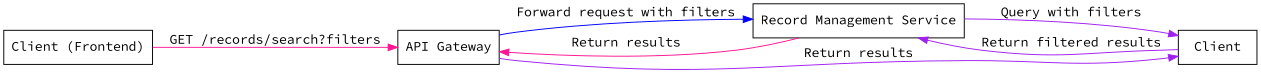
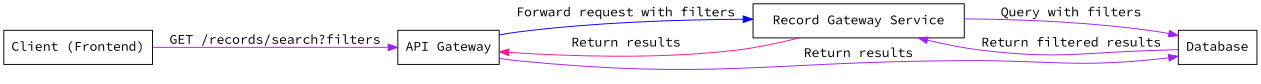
node "Record Management Service": label "Record Management Service" -> "Record Gateway Service"
edge "Client (Frontend)" -> "API Gateway": color deeppink -> purple
node "Client": label "Client" -> "Database"
